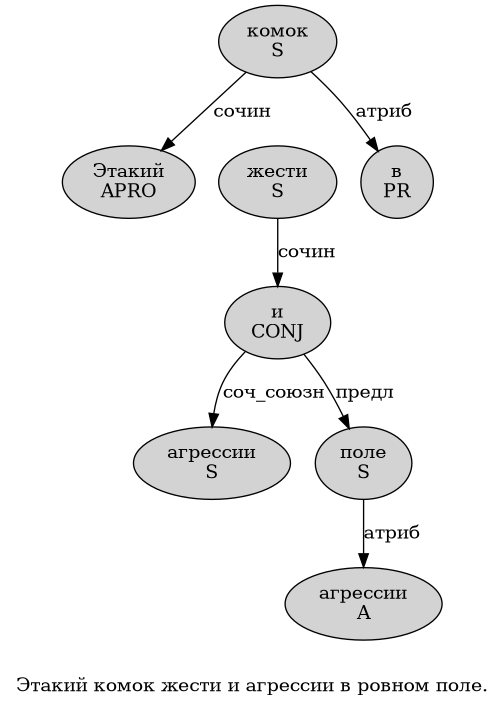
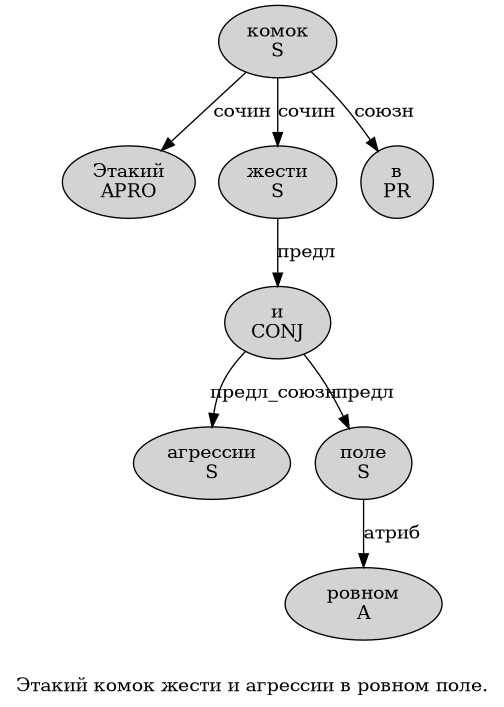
edge "комок S" -> "жести S": added, label "сочин"
edge "комок S" -> "в PR": label "атриб" -> "союзн"
edge "жести S" -> "и CONJ": label "сочин" -> "предл"
edge "и CONJ" -> "агрессии S": label "соч_союзн" -> "предл_союзн"
node "агрессии A": label "агрессии A" -> "ровном A"
